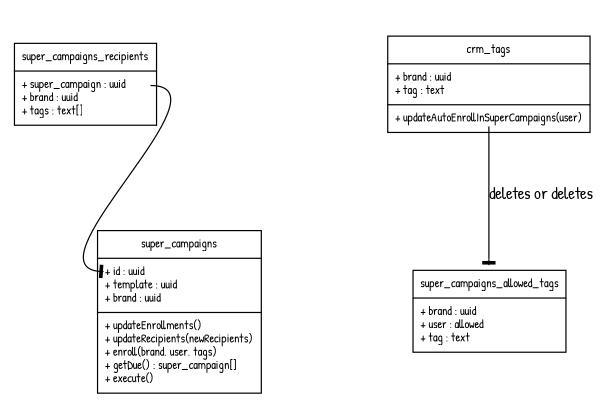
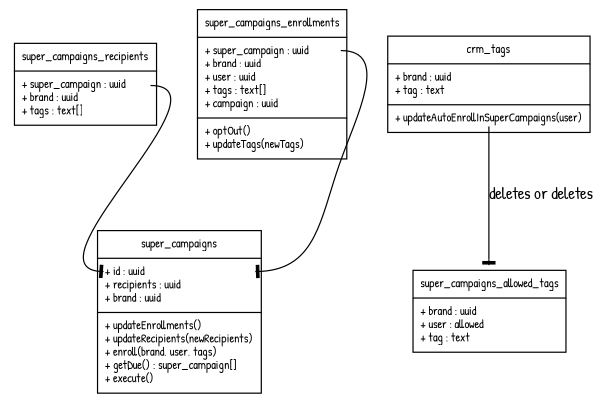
node "super_campaigns_enrollments": added
node "super_campaigns": text "+ template : uuid" -> "+ recipients : uuid"
